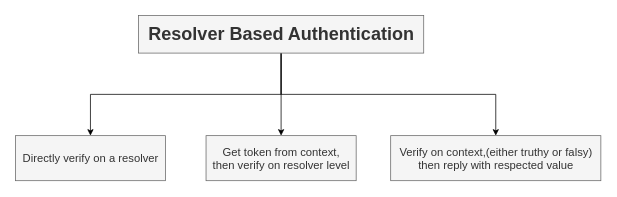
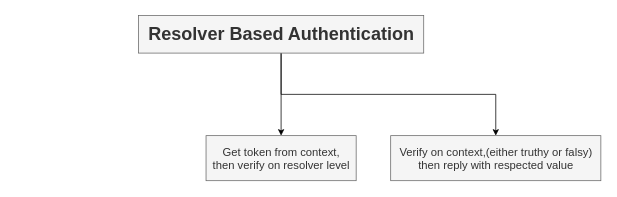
edge "Resolver Based Authentication" -> "Directly verify on a resolver": removed
node "Directly verify on a resolver": removed
